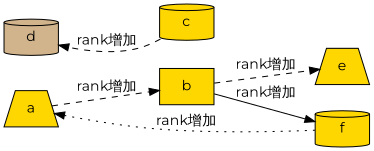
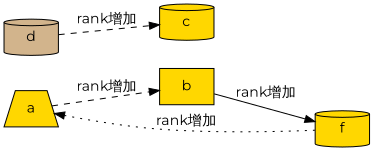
edge "c" -> "d": reversed
node "e": removed
